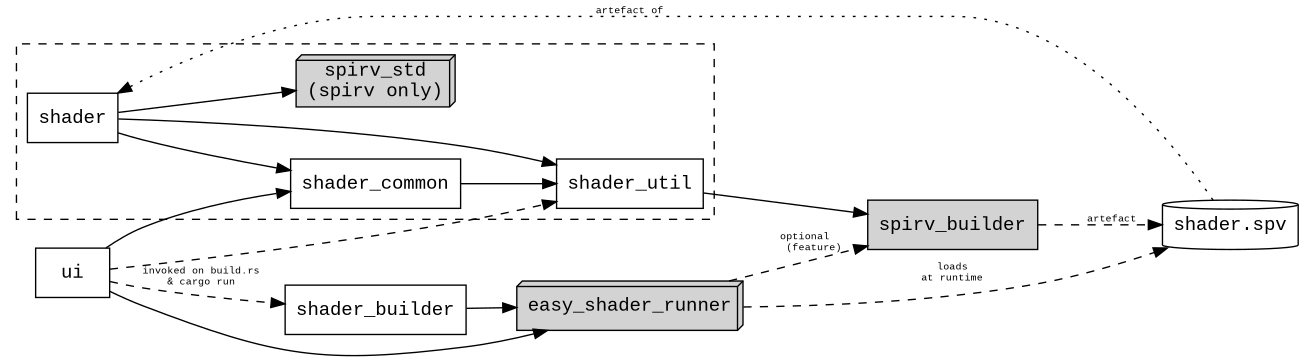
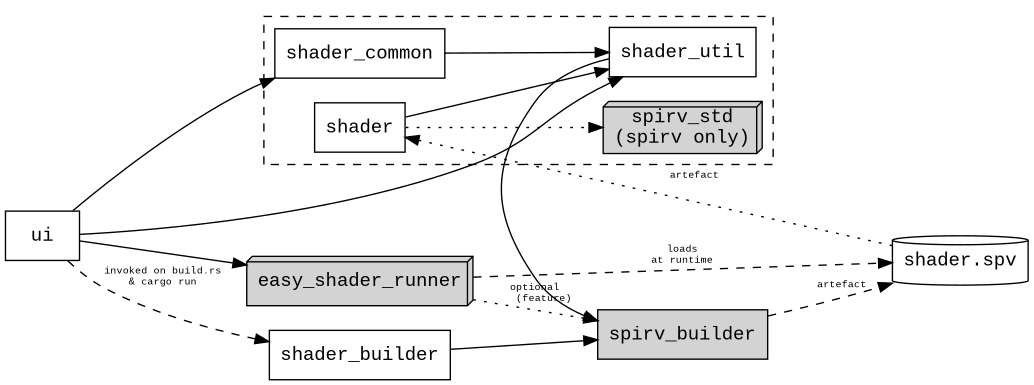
edge "shader.spv" -> "shader": label "artefact of" -> "    artefact"
edge "shader" -> "spirv_std (spirv only)": style solid -> dotted
edge "shader" -> "shader_common": removed
edge "ui" -> "shader_util": style dashed -> solid
edge "easy_shader_runner" -> "spirv_builder": style dashed -> dotted
edge "shader_builder" -> "easy_shader_runner": now "shader_builder" -> "spirv_builder"
